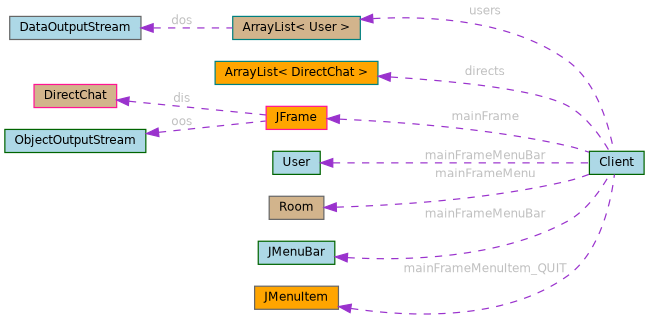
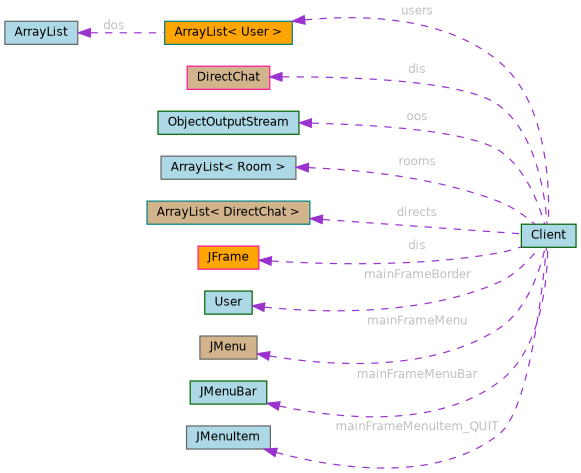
node "DataOutputStream": label "DataOutputStream" -> "ArrayList"
node "ArrayList< User >": fillcolor tan -> orange
node "ArrayList< DirectChat >": fillcolor orange -> tan
edge "JFrame" -> "DirectChat": now "Client" -> "DirectChat"
edge "Client" -> "JFrame": label " mainFrame" -> " dis"
edge "JFrame" -> "ObjectOutputStream": now "Client" -> "ObjectOutputStream"
edge "Client" -> "User": label " mainFrameMenuBar" -> " mainFrameBorder"
node "ArrayList< Room >": added
node "Room": label "Room" -> "JMenu"
node "JMenuItem": fillcolor orange -> lightblue
